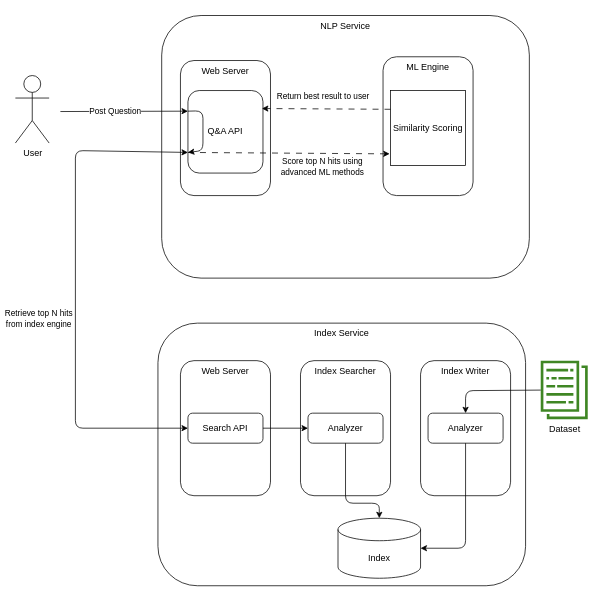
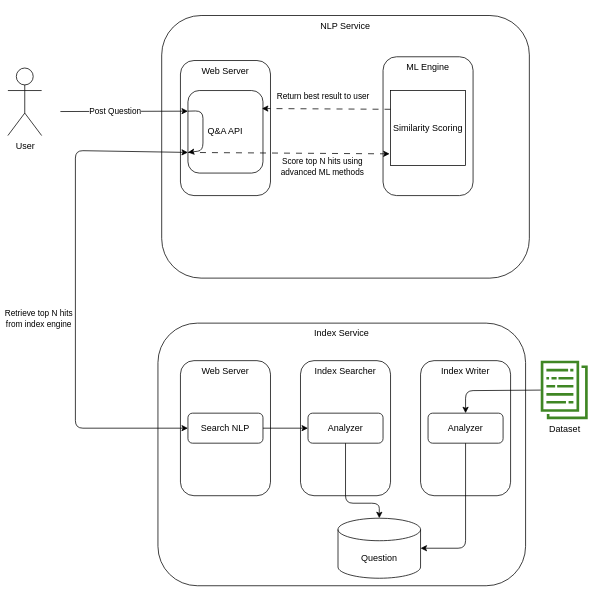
node "User": moved (32, 109) -> (25, 102)
node "Search API": label "Search API" -> "Search NLP"
node "Index": label "Index" -> "Question"
